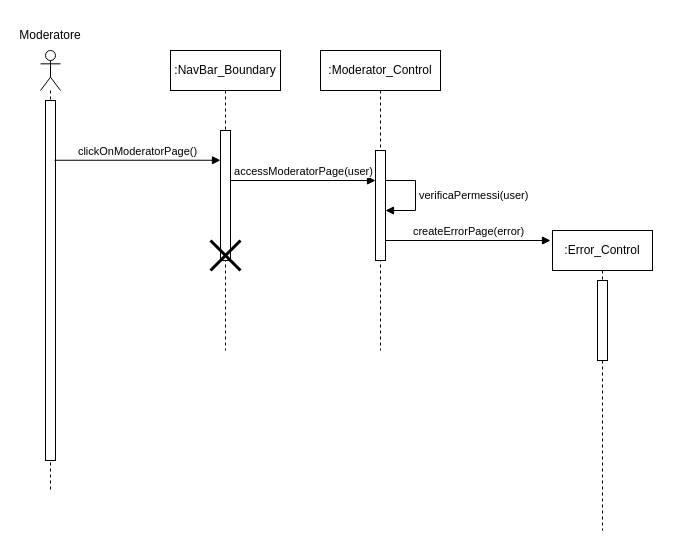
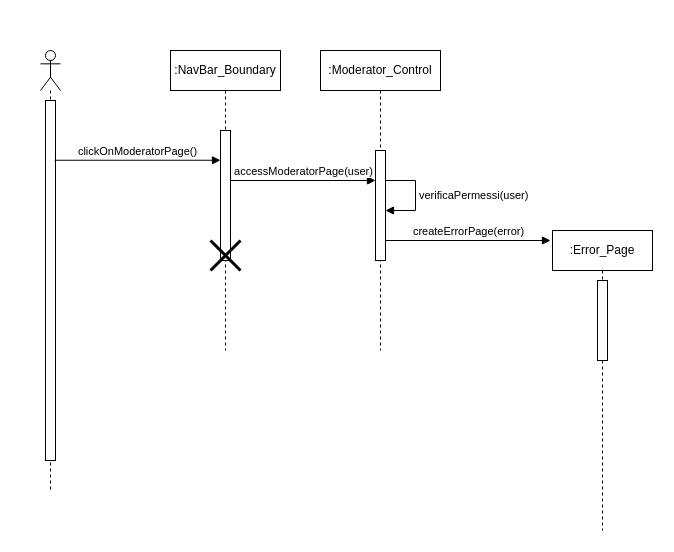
node "Moderatore": removed
node ":Error_Control": label ":Error_Control" -> ":Error_Page"
